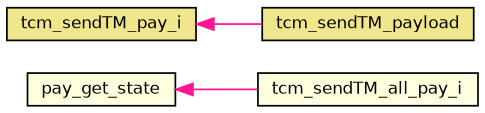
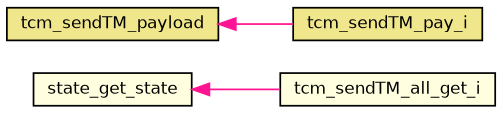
edge "tcm_sendTM_payload" -> "tcm_sendTM_pay_i": reversed
node "pay_get_state": label "pay_get_state" -> "state_get_state"
node "tcm_sendTM_all_pay_i": label "tcm_sendTM_all_pay_i" -> "tcm_sendTM_all_get_i"
